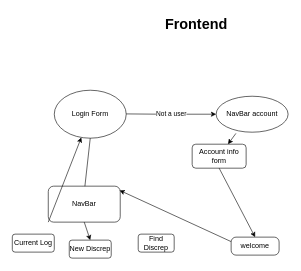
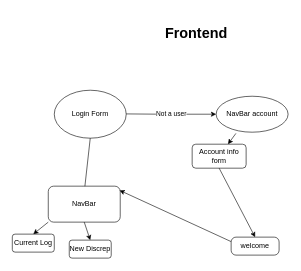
node "Frontend": moved (207, 36) -> (207, 45)
edge "NavBar" -> "Login Form": now "NavBar" -> "Current Log"
node "Find Discrep": removed
